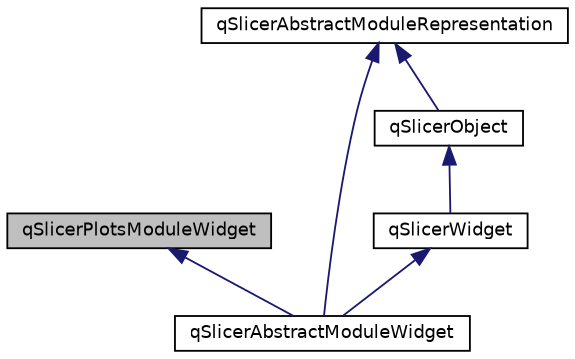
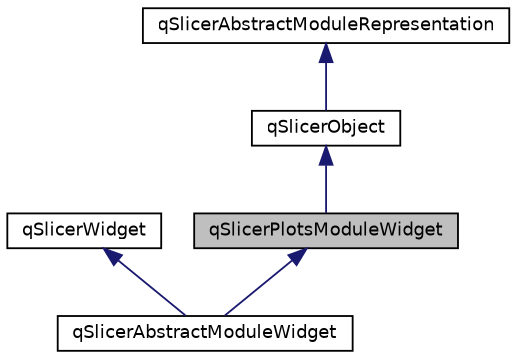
edge "qSlicerAbstractModuleWidget" -> "qSlicerAbstractModuleRepresentation": removed
edge "qSlicerWidget" -> "qSlicerObject": now "qSlicerPlotsModuleWidget" -> "qSlicerObject"
